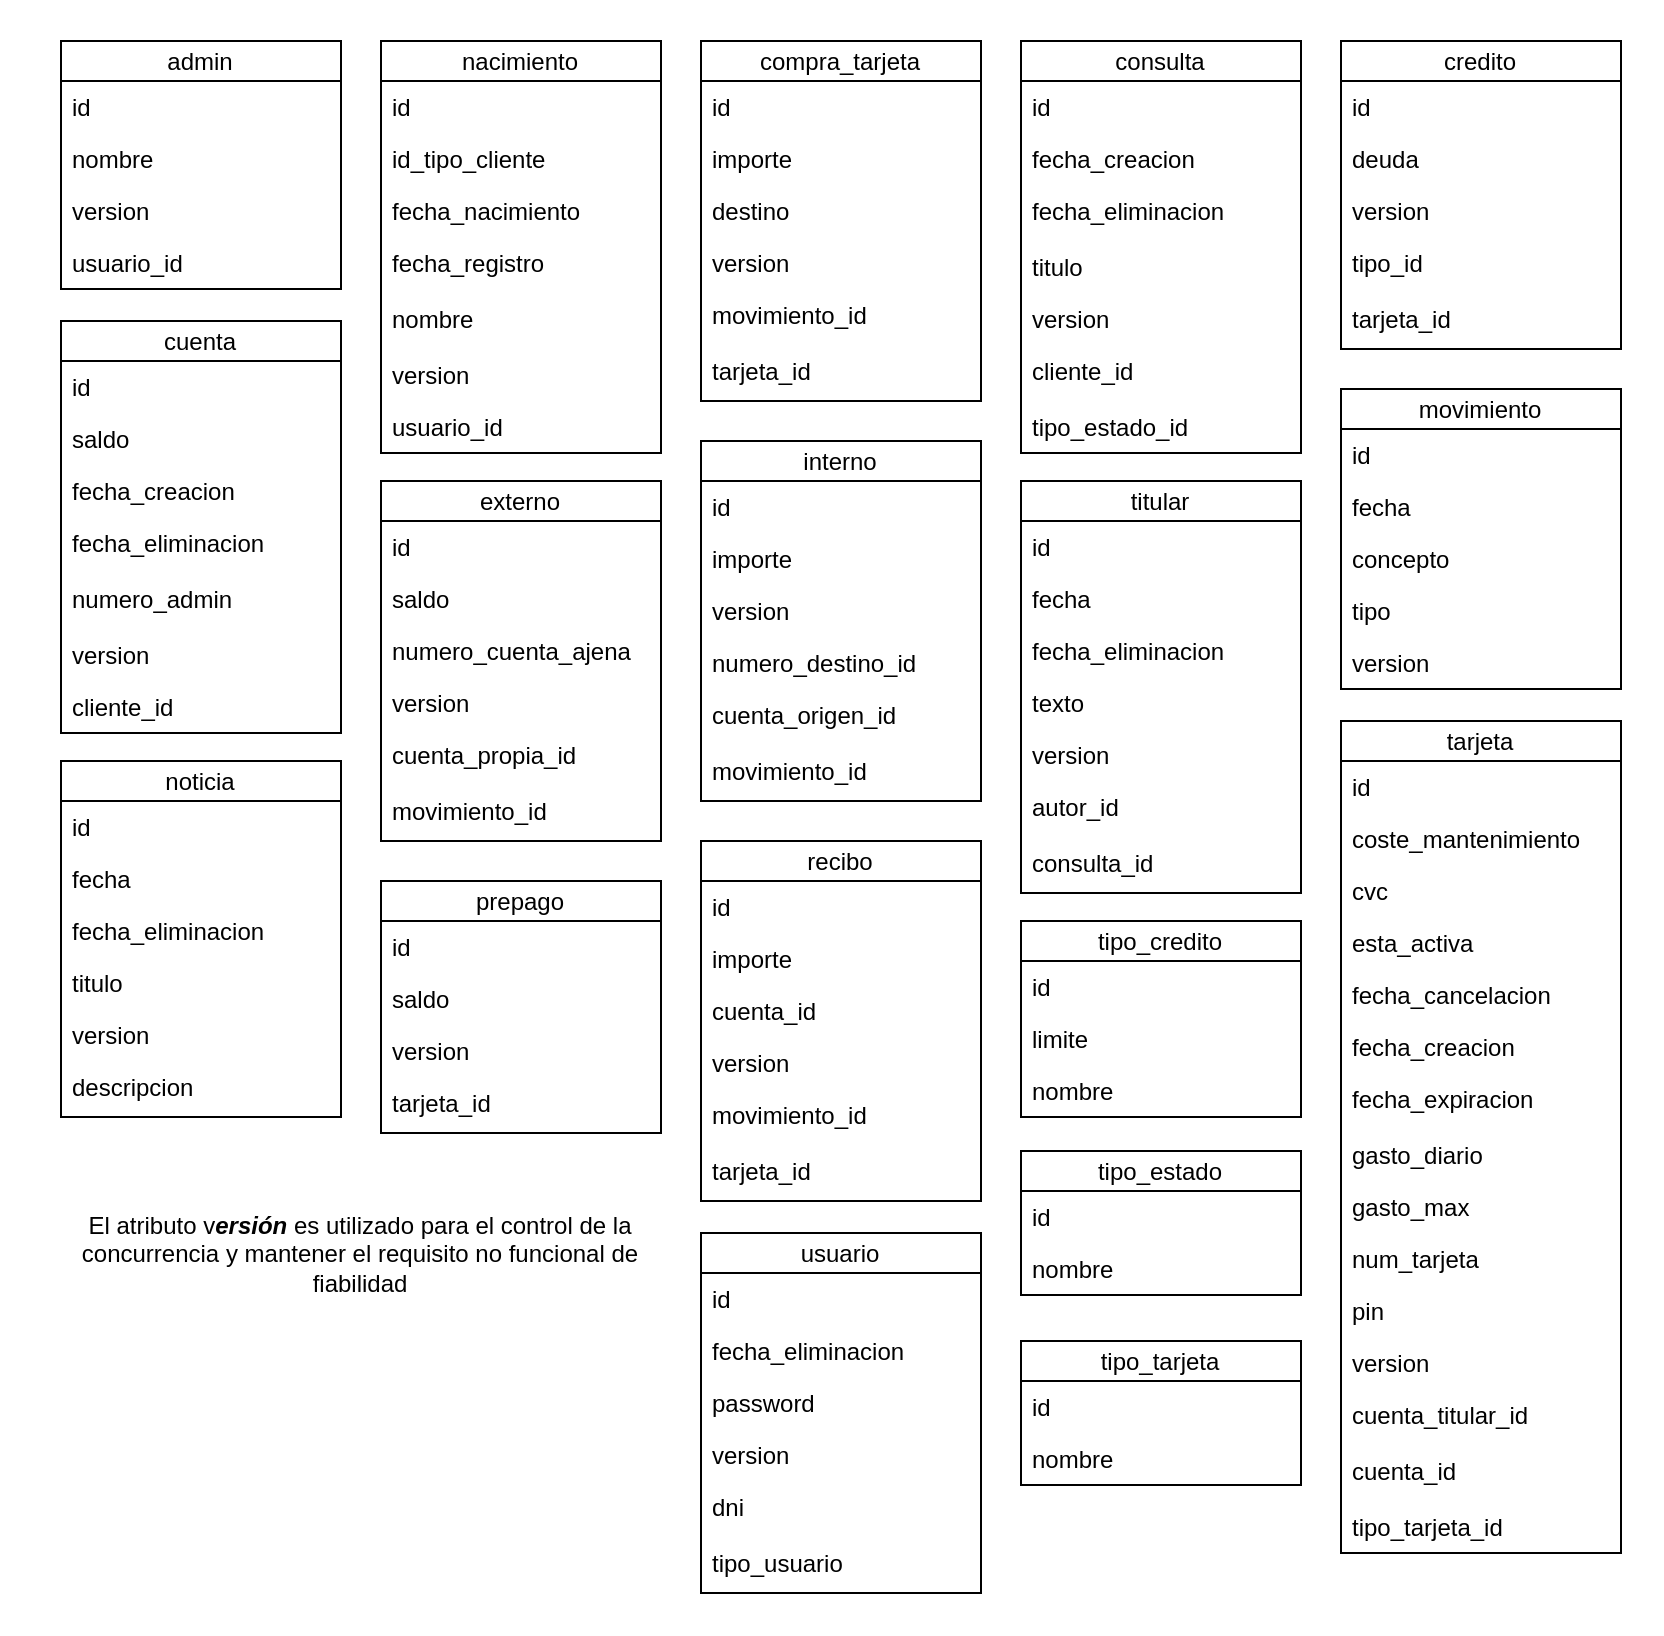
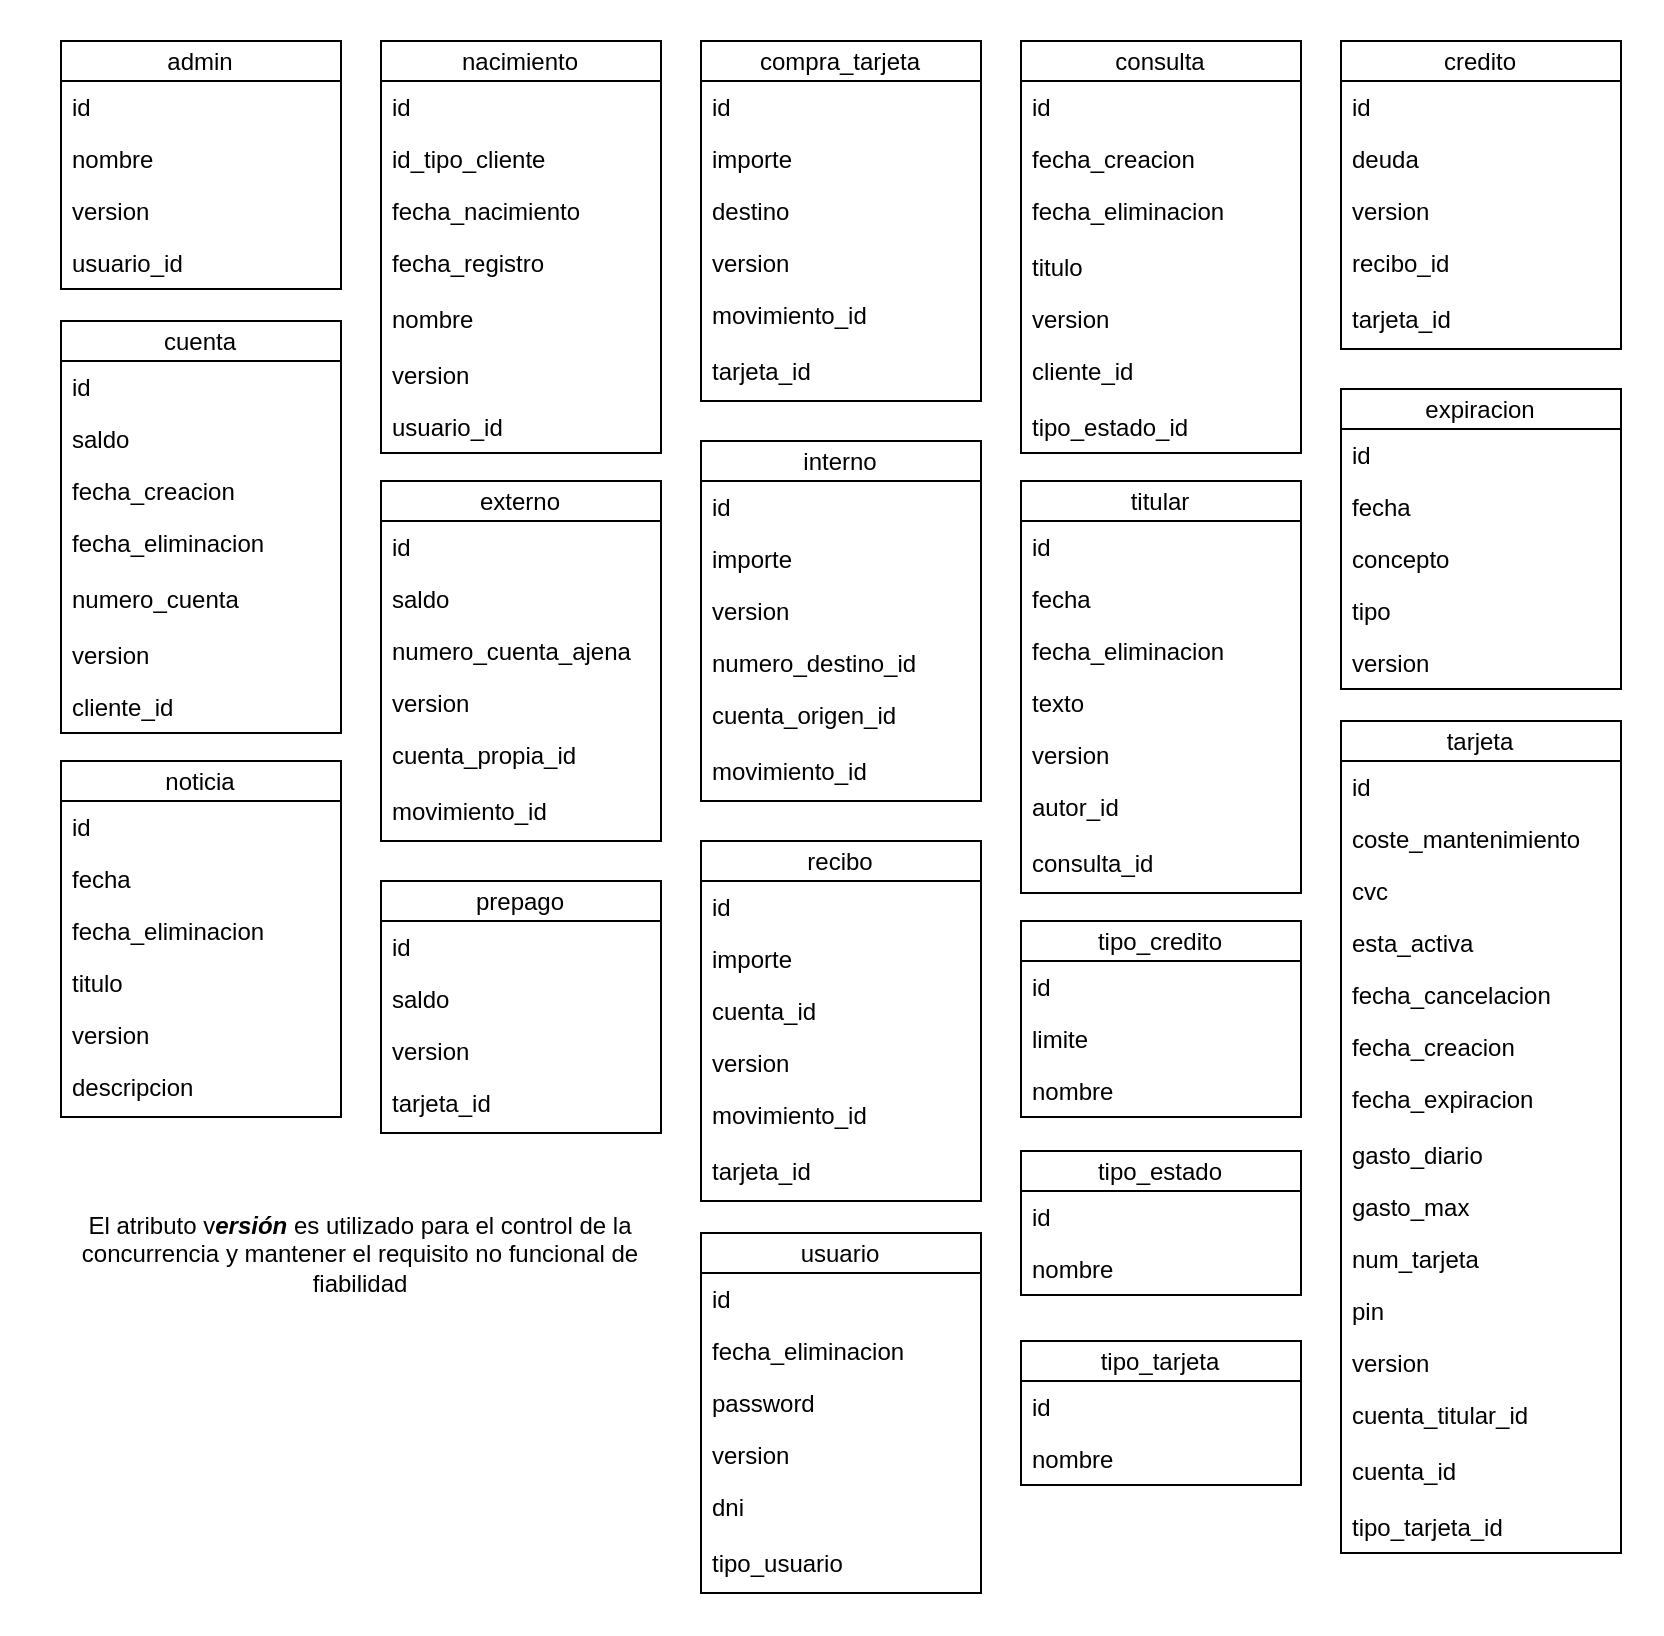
node "tipo_id": label "tipo_id" -> "recibo_id"
node "movimiento": label "movimiento" -> "expiracion"
node "numero_admin": label "numero_admin" -> "numero_cuenta"
